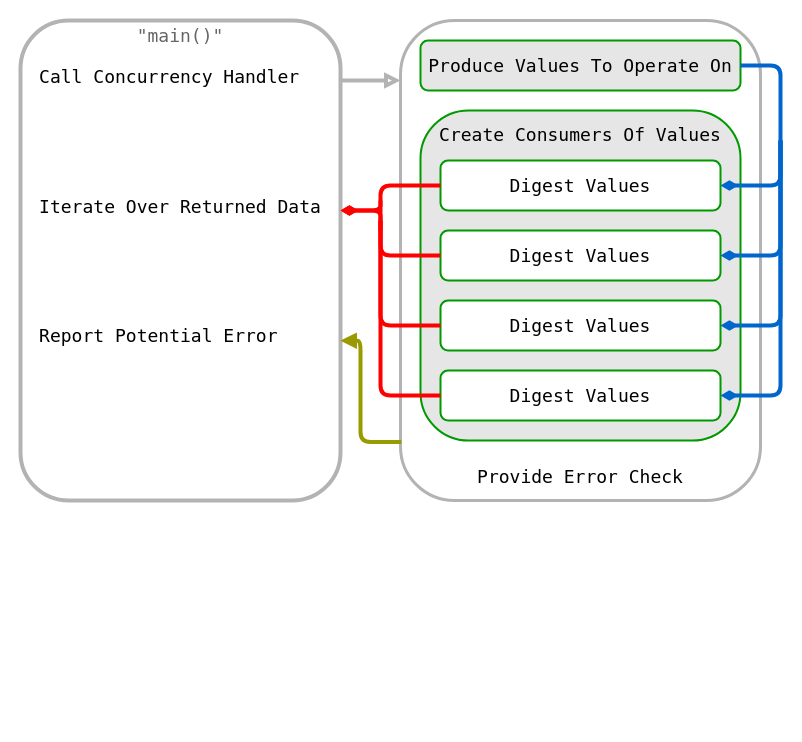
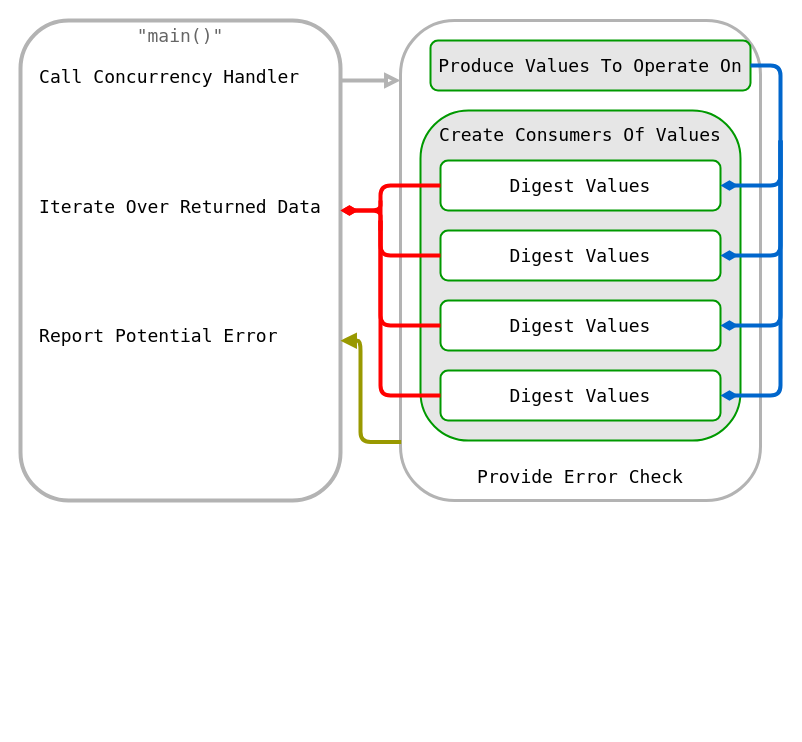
node "Produce Values To Operate On": moved (581, 66) -> (591, 66)
